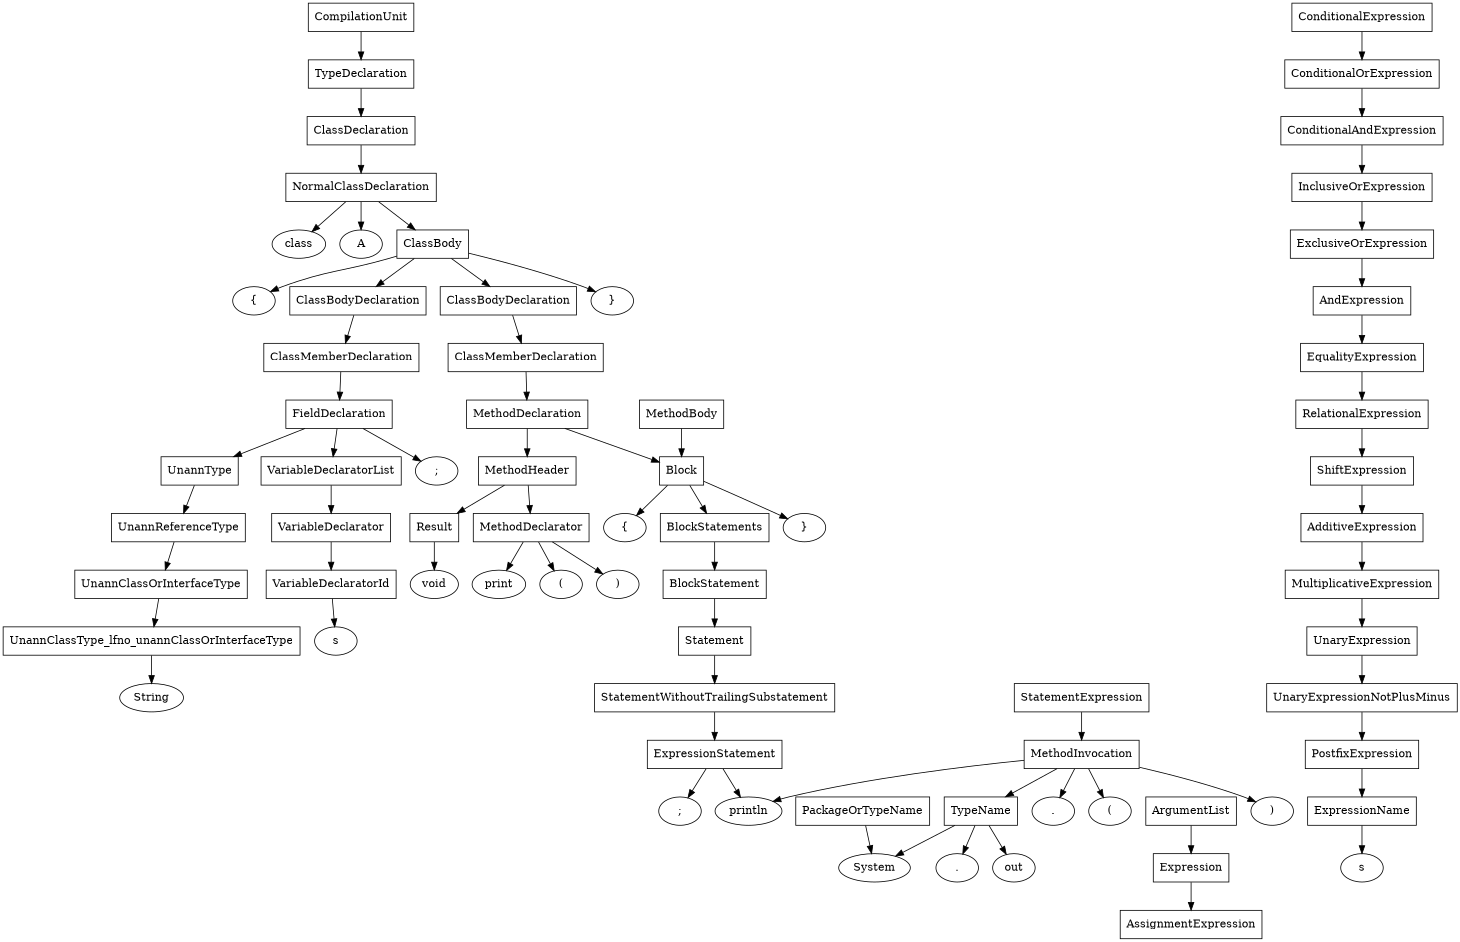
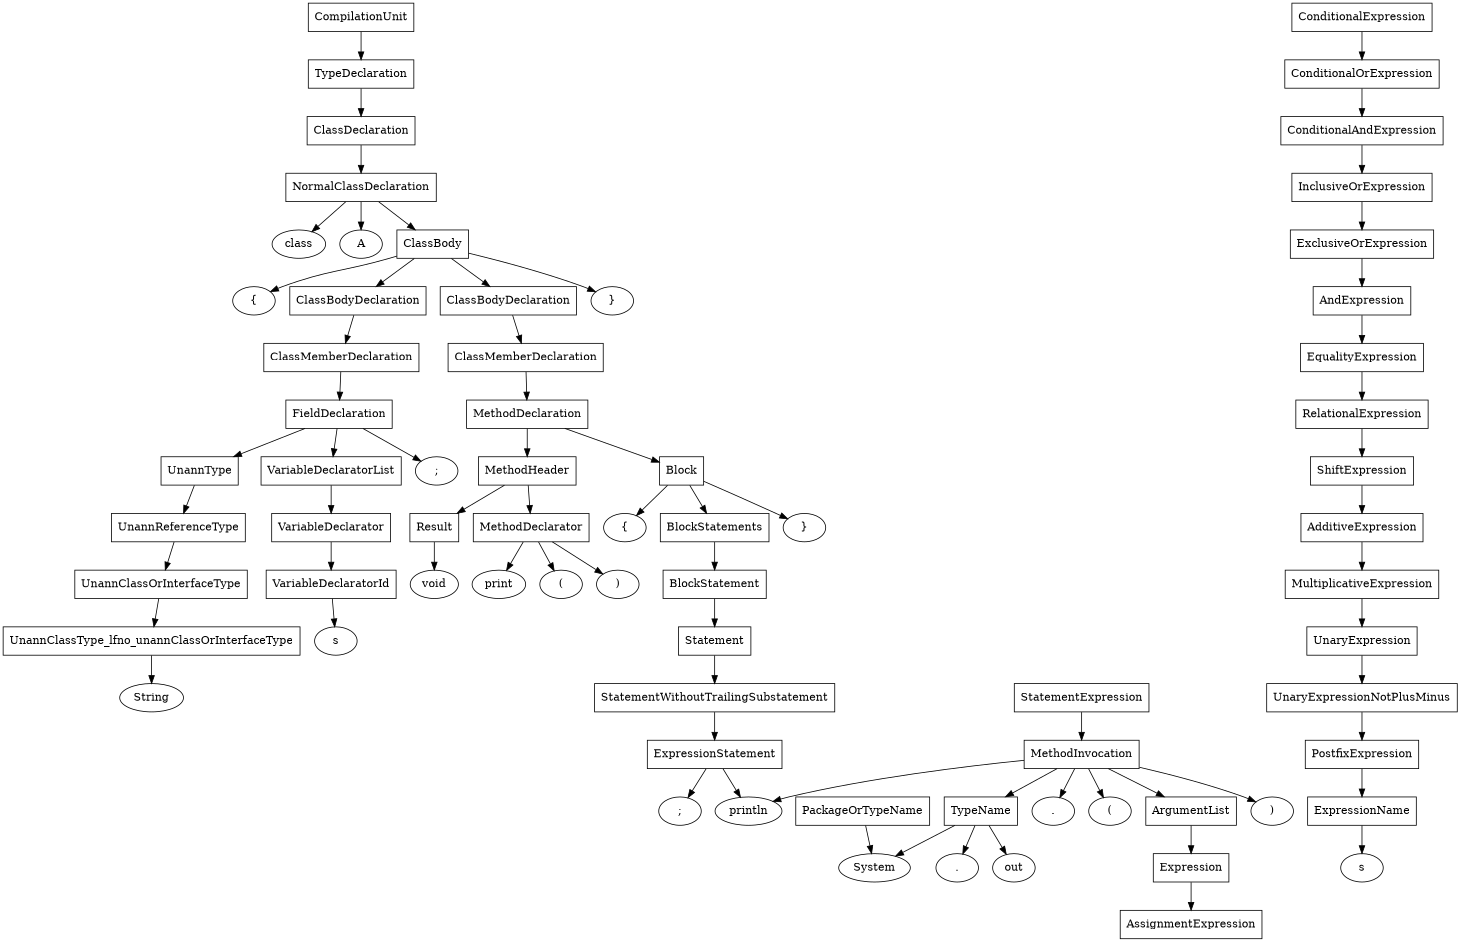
node "MethodBody": removed
edge "MethodInvocation" -> "ArgumentList": added
